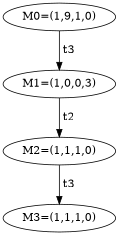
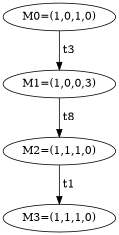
node "M0=(1,9,1,0)": label "M0=(1,9,1,0)" -> "M0=(1,0,1,0)"
edge "M1=(1,0,0,3)" -> "M2=(1,1,1,0)": label " t2" -> " t8"
edge "M2=(1,1,1,0)" -> "M3=(1,1,1,0)": label " t3" -> " t1"
